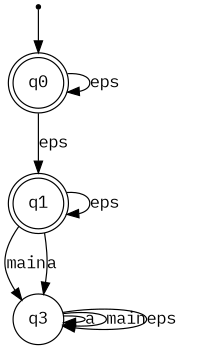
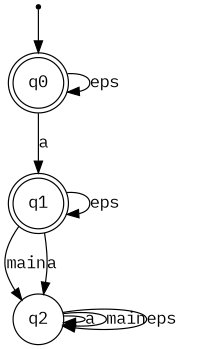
edge "q0" -> "q1": label "eps" -> "a"
node "q3": label "q3" -> "q2"
